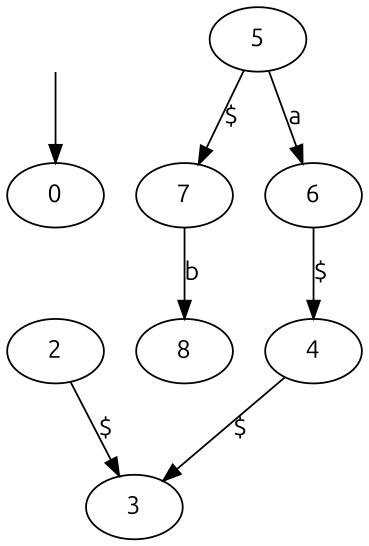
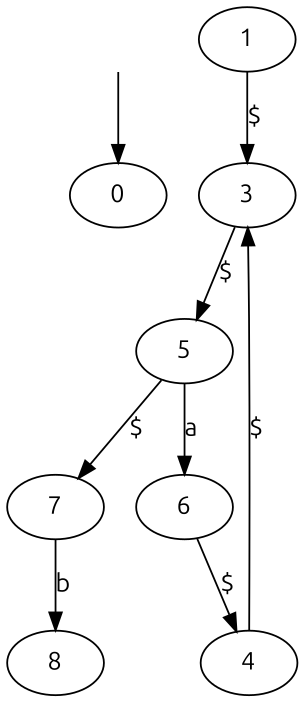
edge "3" -> "5": added, label "$"
node "2": label "2" -> "1"
